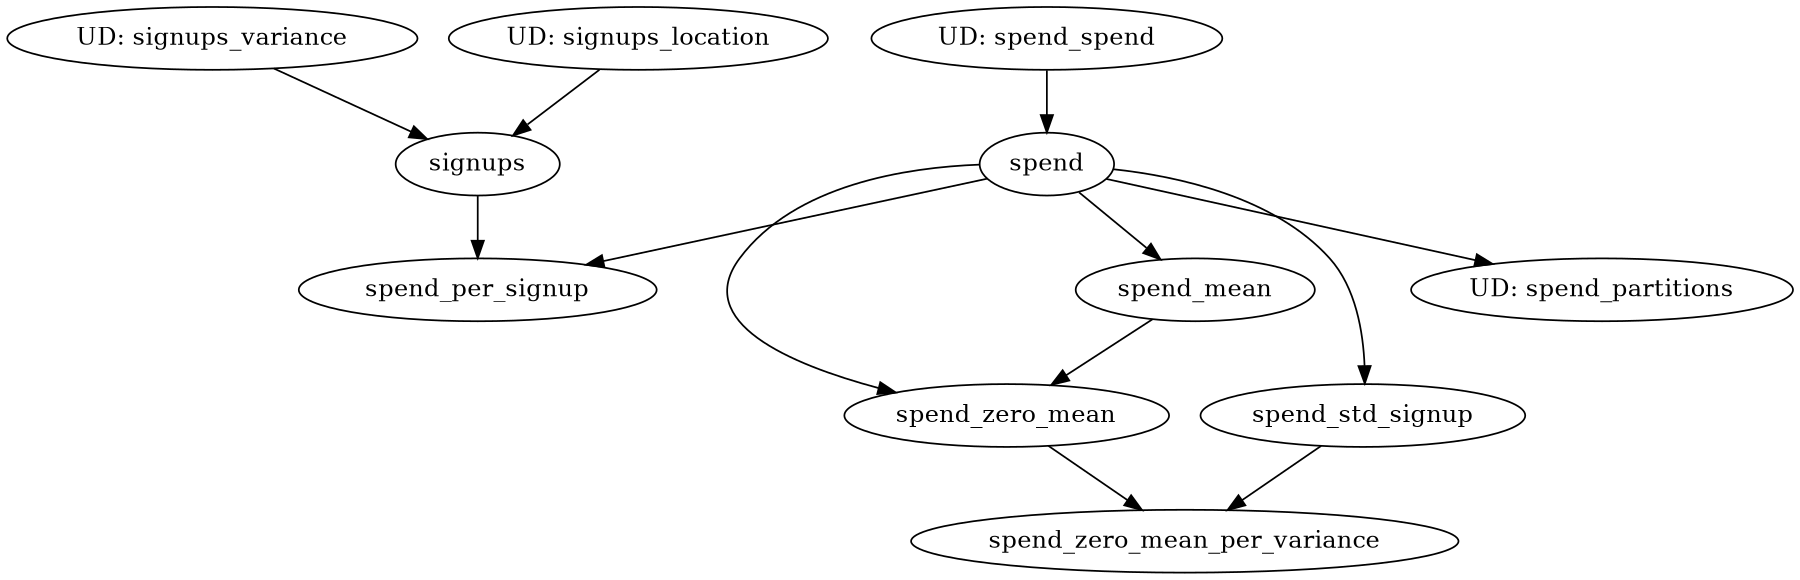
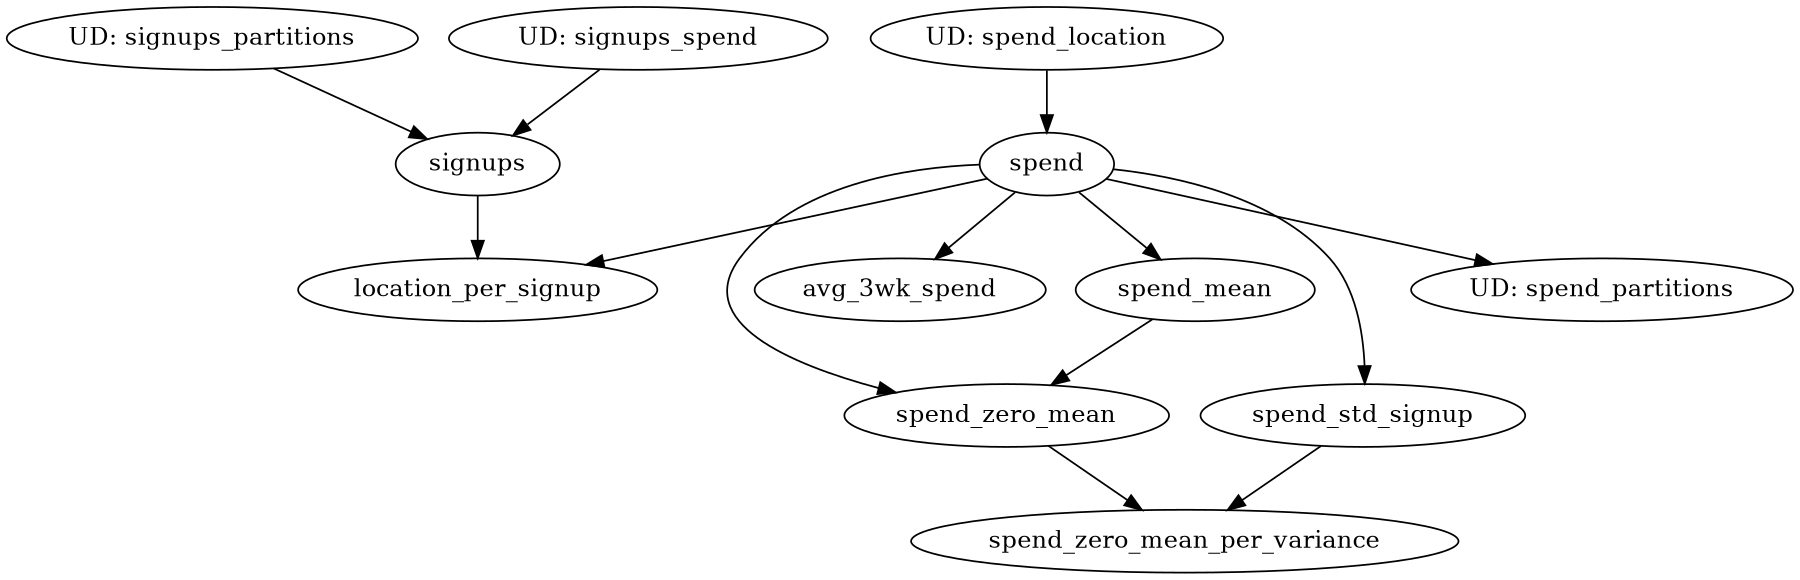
node "UD: signups_variance": label "UD: signups_variance" -> "UD: signups_partitions"
node "UD: signups_location": label "UD: signups_location" -> "UD: signups_spend"
node "UD: spend_spend": label "UD: spend_spend" -> "UD: spend_location"
node "spend_per_signup": label "spend_per_signup" -> "location_per_signup"
node "avg_3wk_spend": added
